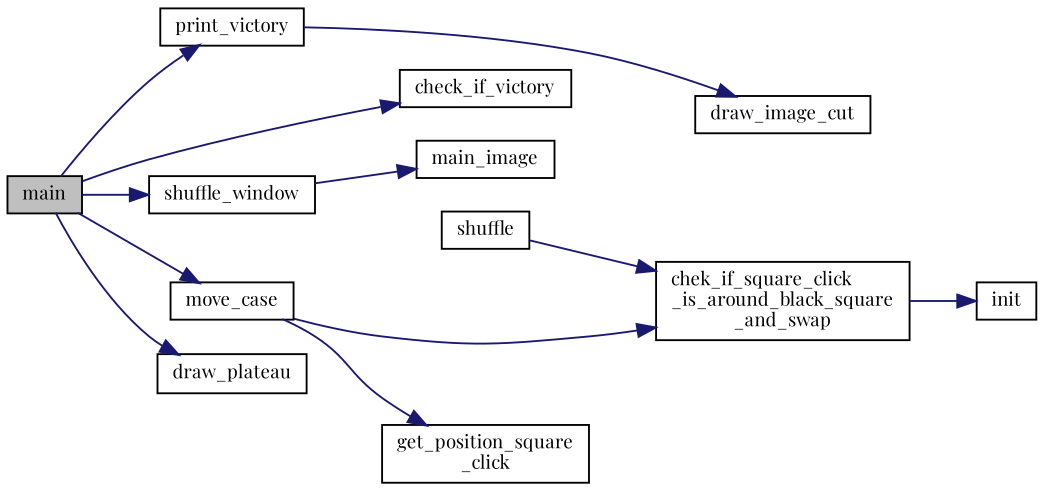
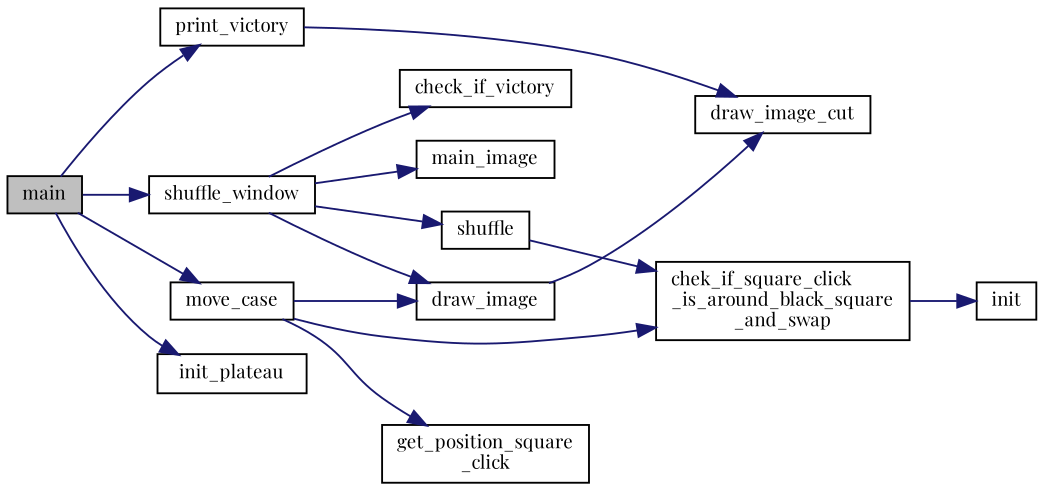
edge "main" -> "check_if_victory": now "shuffle_window" -> "check_if_victory"
edge "shuffle_window" -> "shuffle": added
node "draw_image": added
node "draw_plateau": label "draw_plateau" -> "init_plateau"
